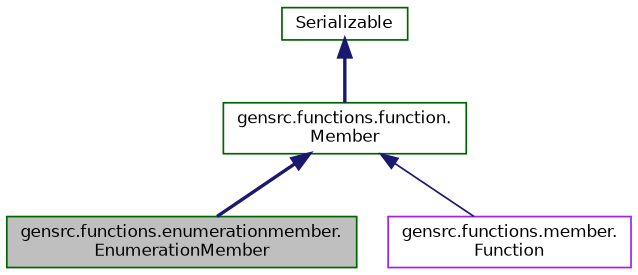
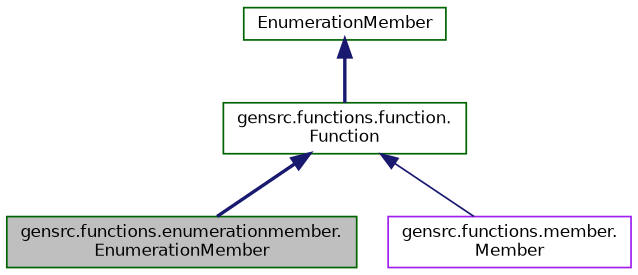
node "Serializable": label "Serializable" -> "EnumerationMember"
node "gensrc.functions.function. Member": label "gensrc.functions.function. Member" -> "gensrc.functions.function. Function"
node "gensrc.functions.member. Function": label "gensrc.functions.member. Function" -> "gensrc.functions.member. Member"
